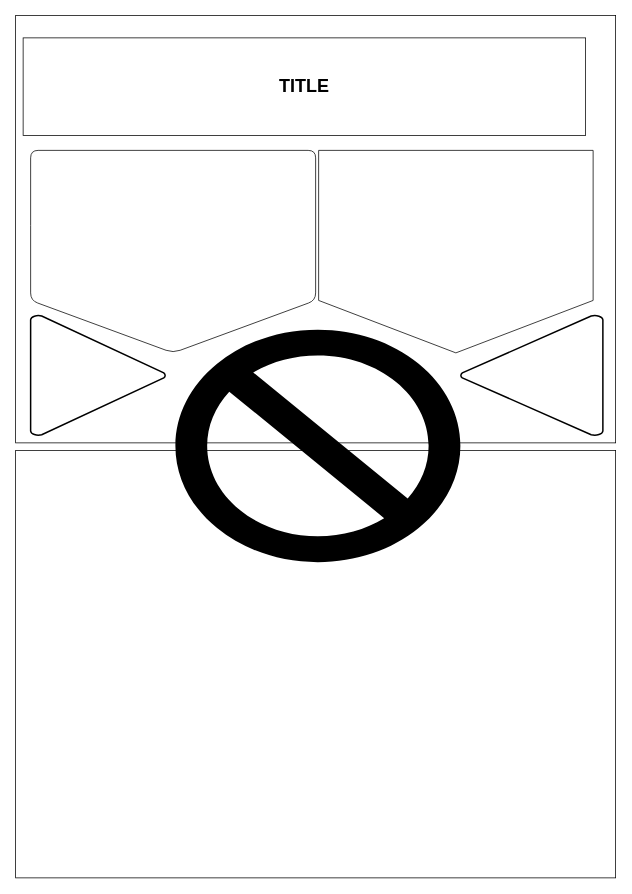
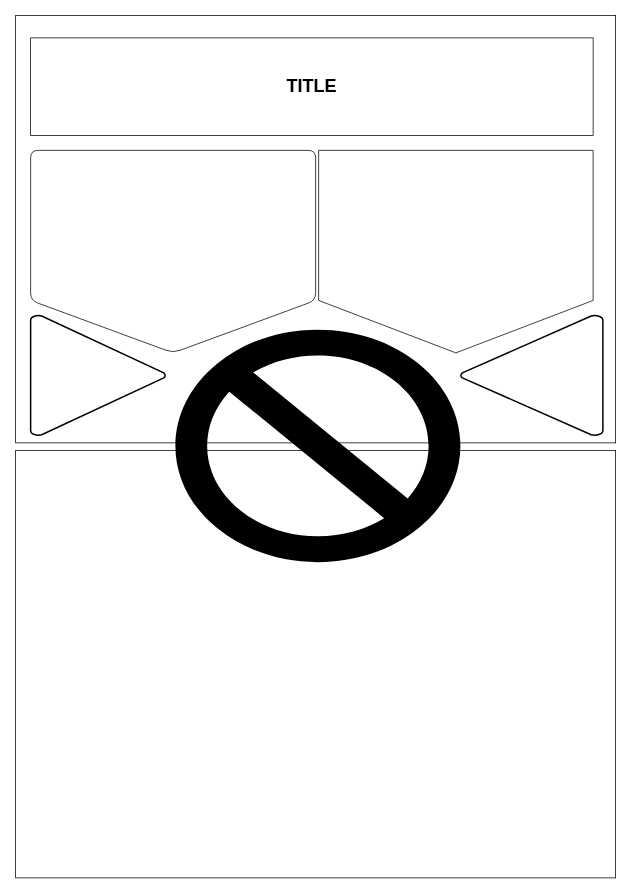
node "TITLE": moved (304, 87) -> (312, 87)
